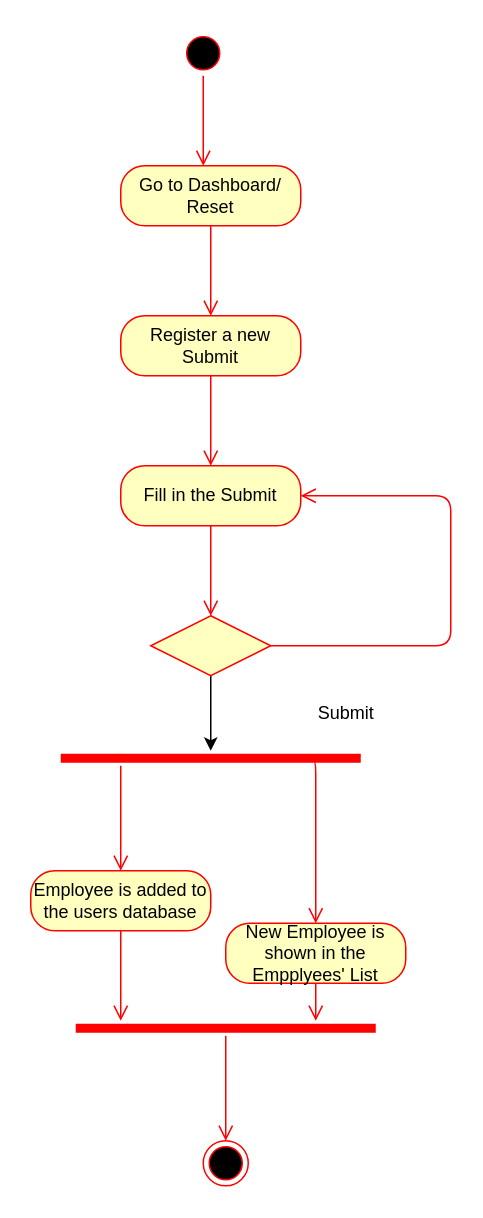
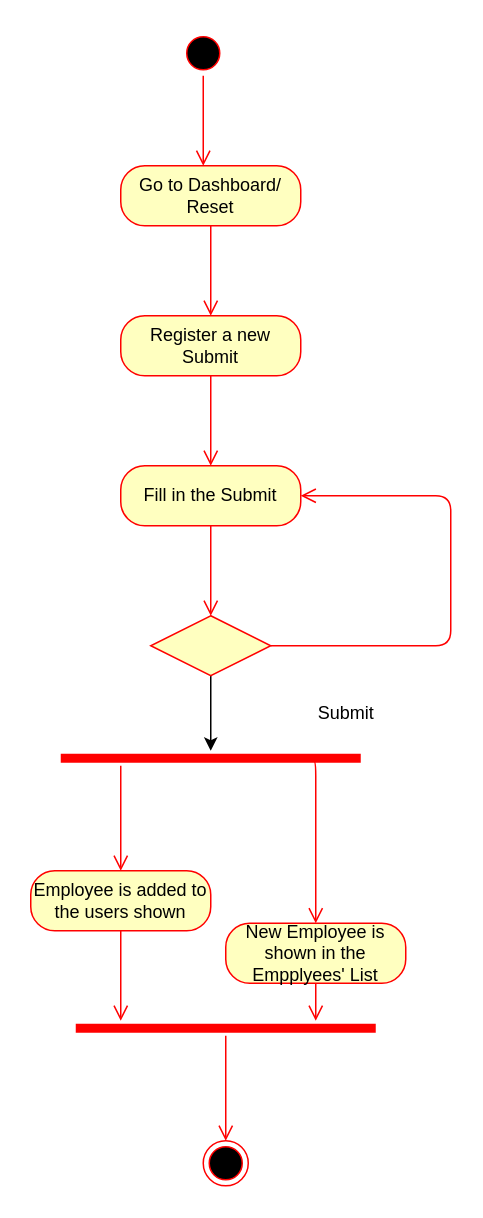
node "Employee is added to the users database": label "Employee is added to the users database" -> "Employee is added to the users shown"
